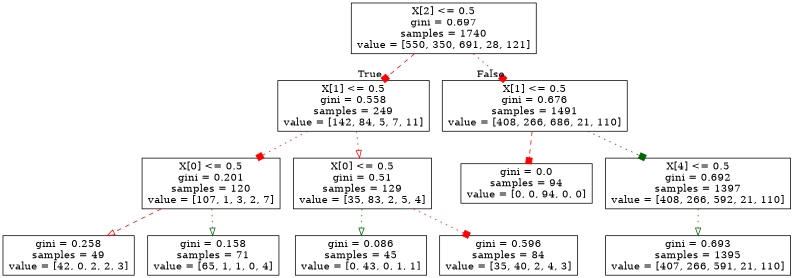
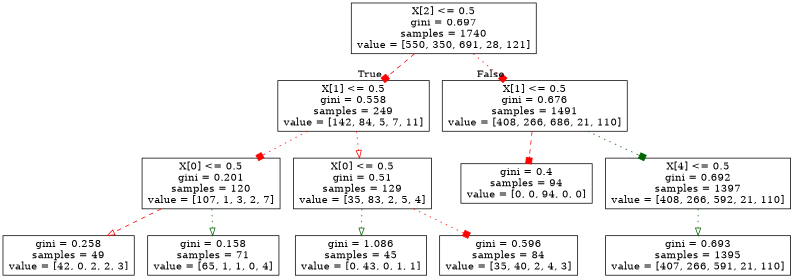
node "gini = 0.0 samples = 94 value = [0, 0, 94, 0, 0]": label "gini = 0.0 samples = 94 value = [0, 0, 94, 0, 0]" -> "gini = 0.4 samples = 94 value = [0, 0, 94, 0, 0]"
node "gini = 0.086 samples = 45 value = [0, 43, 0, 1, 1]": label "gini = 0.086 samples = 45 value = [0, 43, 0, 1, 1]" -> "gini = 1.086 samples = 45 value = [0, 43, 0, 1, 1]"
